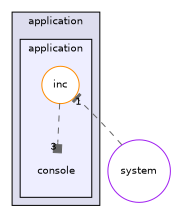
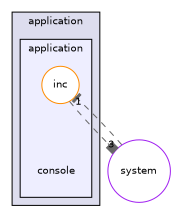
edge "inc" -> "console": now "inc" -> "system"
